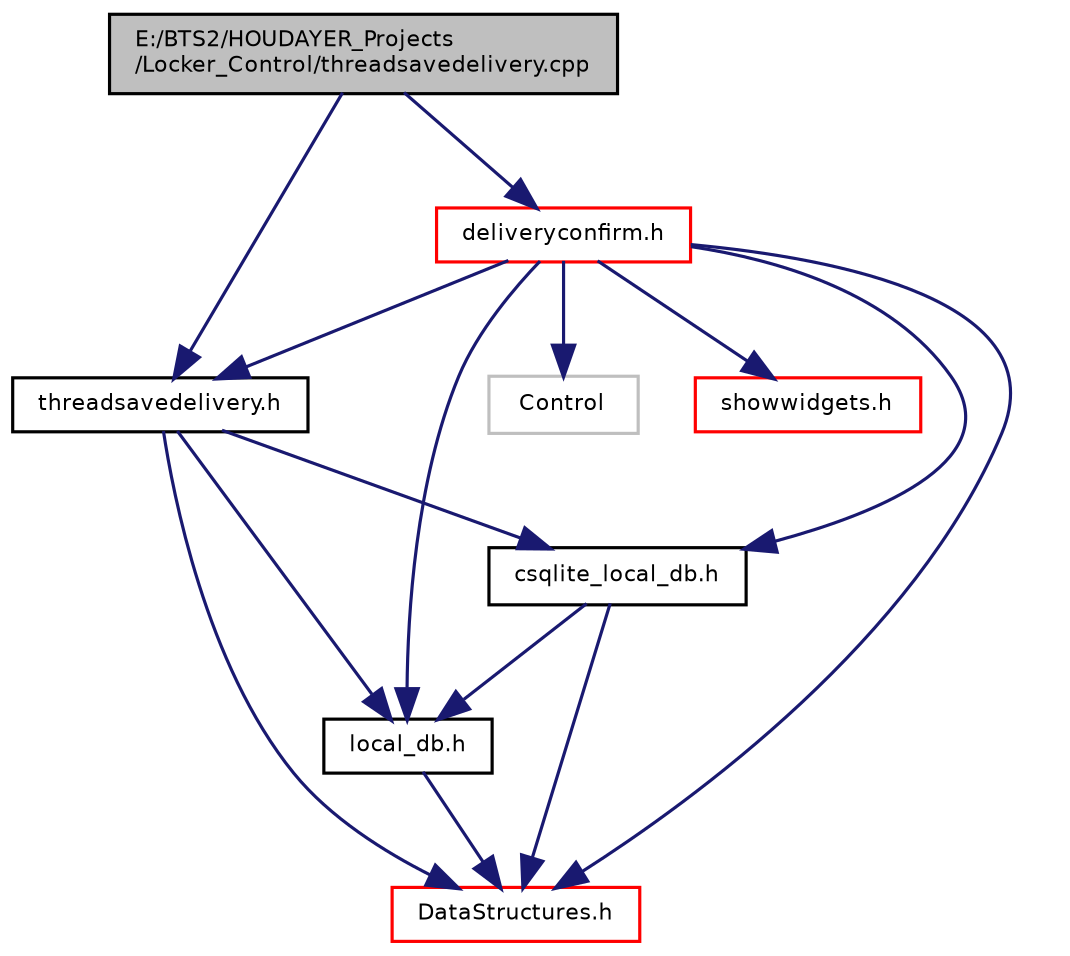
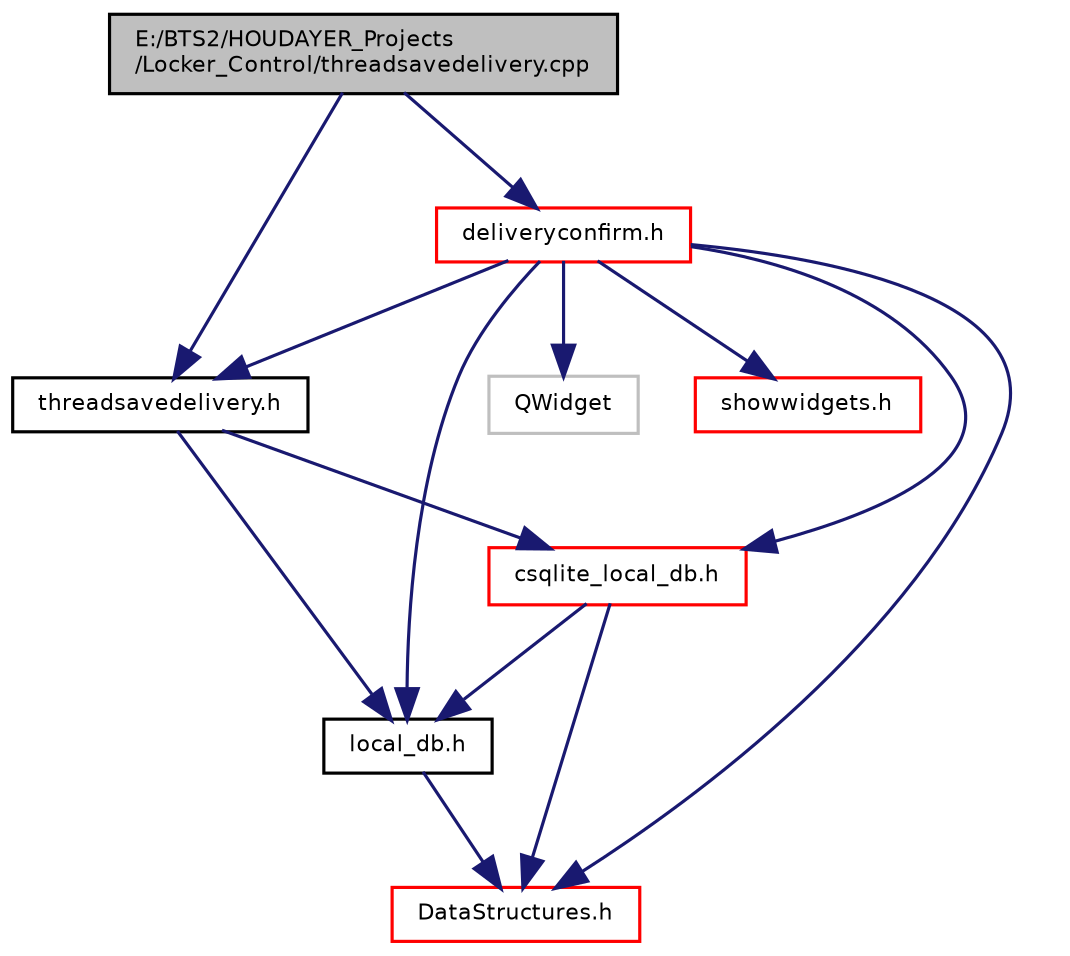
node "Control": label "Control" -> "QWidget"
node "csqlite_local_db.h": color black -> red
edge "threadsavedelivery.h" -> "DataStructures.h": removed
